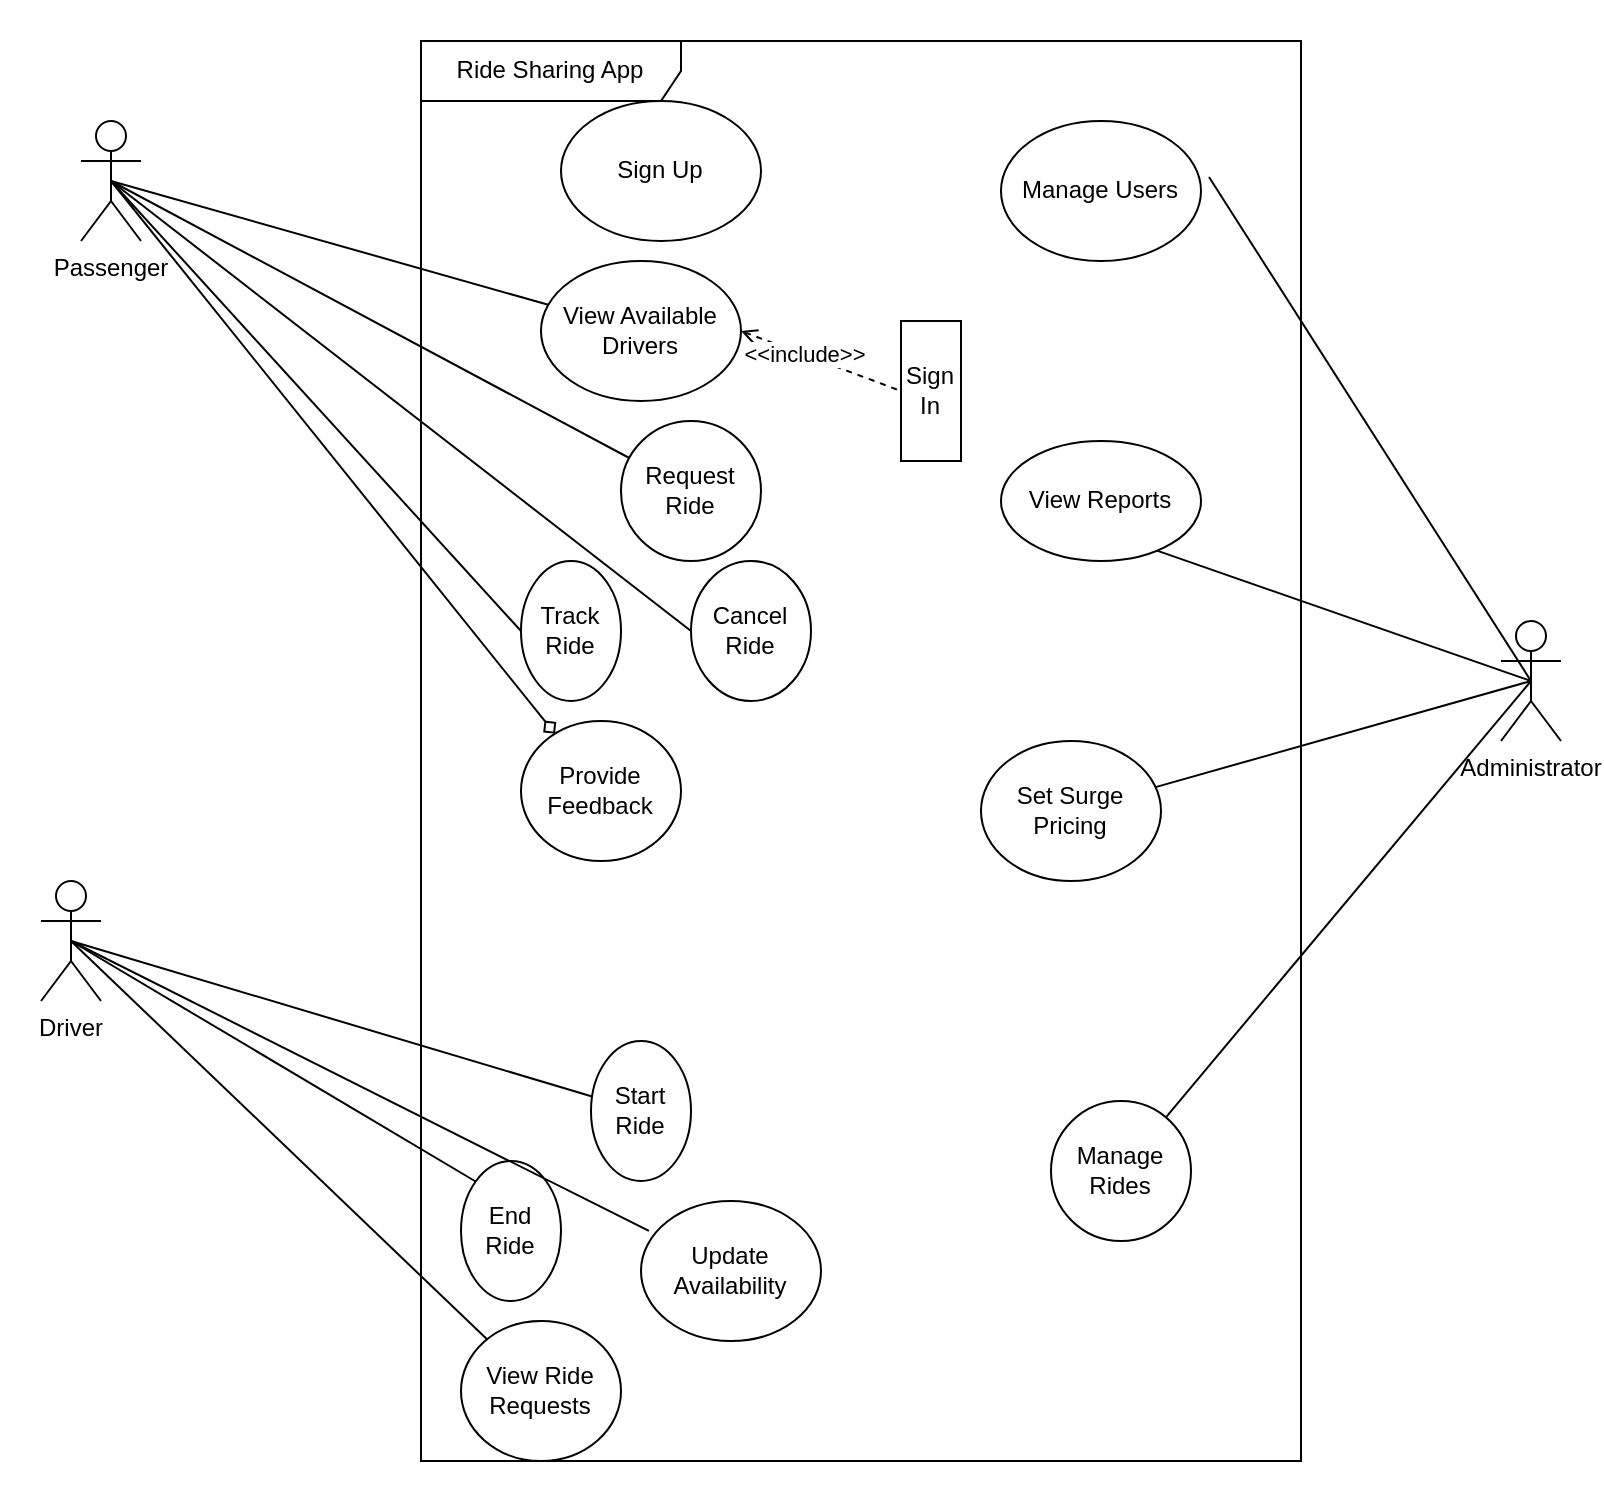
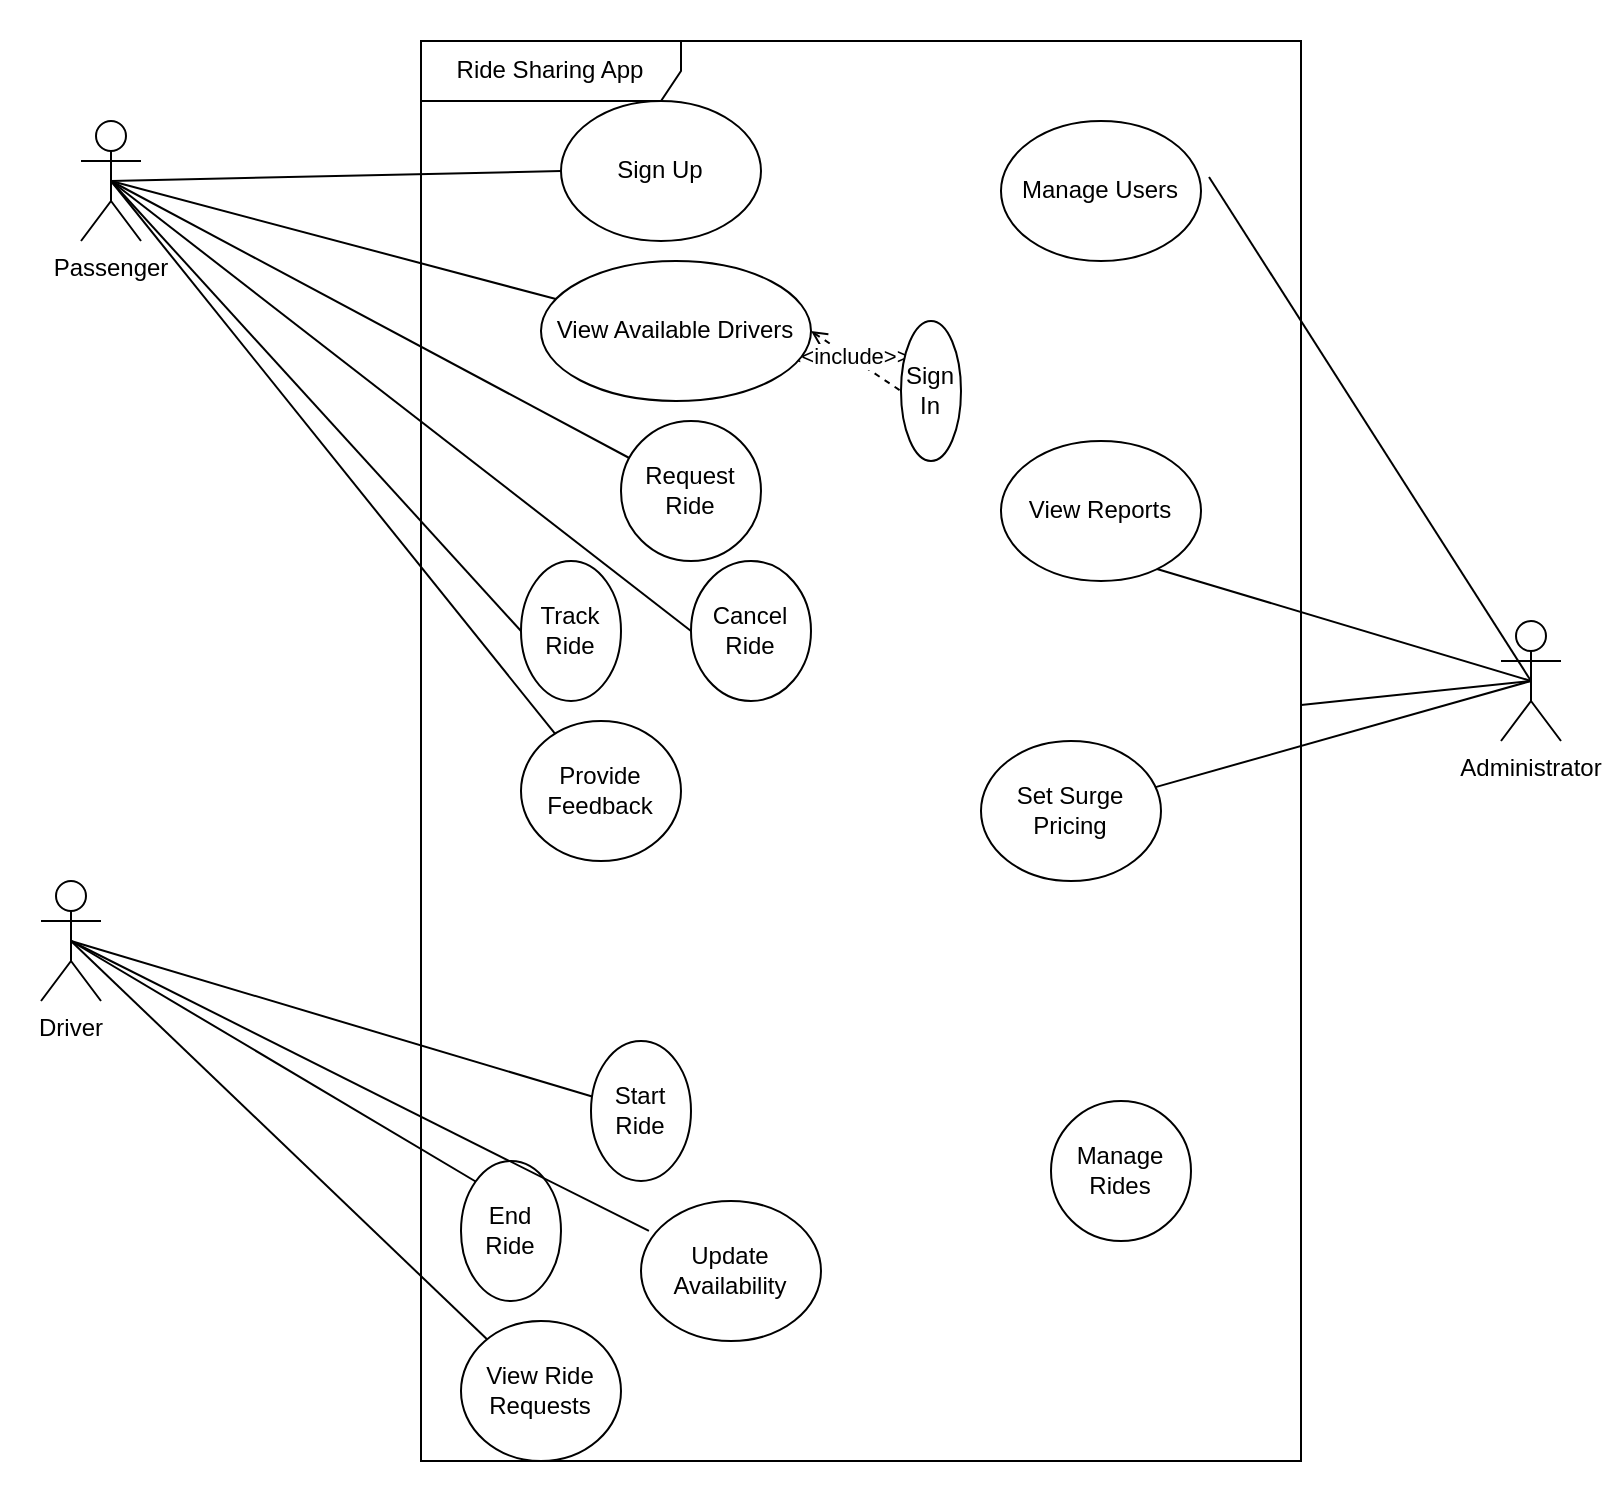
edge "Sign Up" -- "Passenger": added
node "View Available Drivers": size 200x140 -> 270x140
node "Sign In": shape rectangle -> ellipse
node "View Reports": size 200x120 -> 200x140
edge "Passenger" -> "Provide Feedback": arrowhead diamond -> none
edge "Administrator" -- "Manage Rides": now "Administrator" -- "Ride Sharing App"
